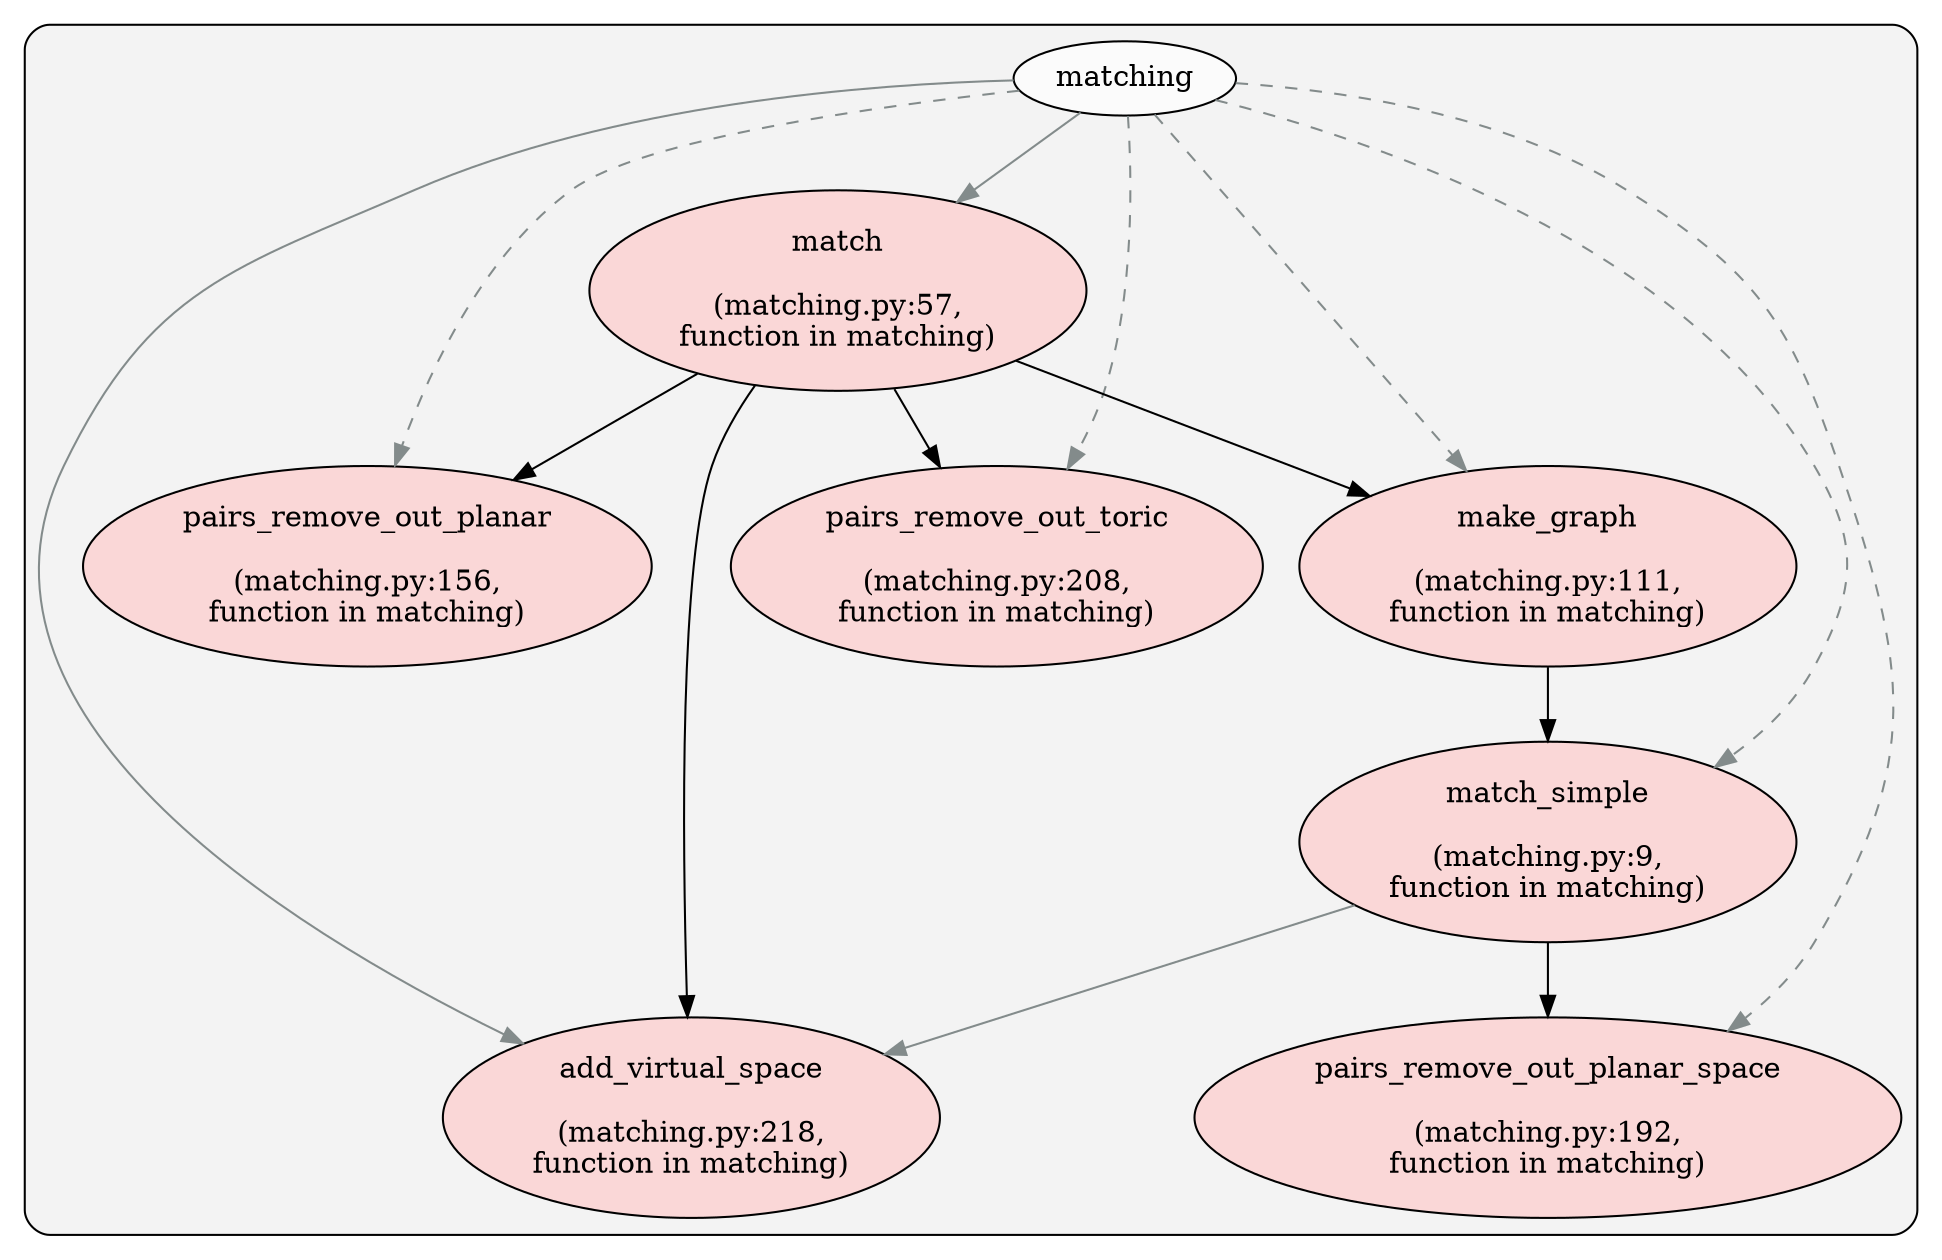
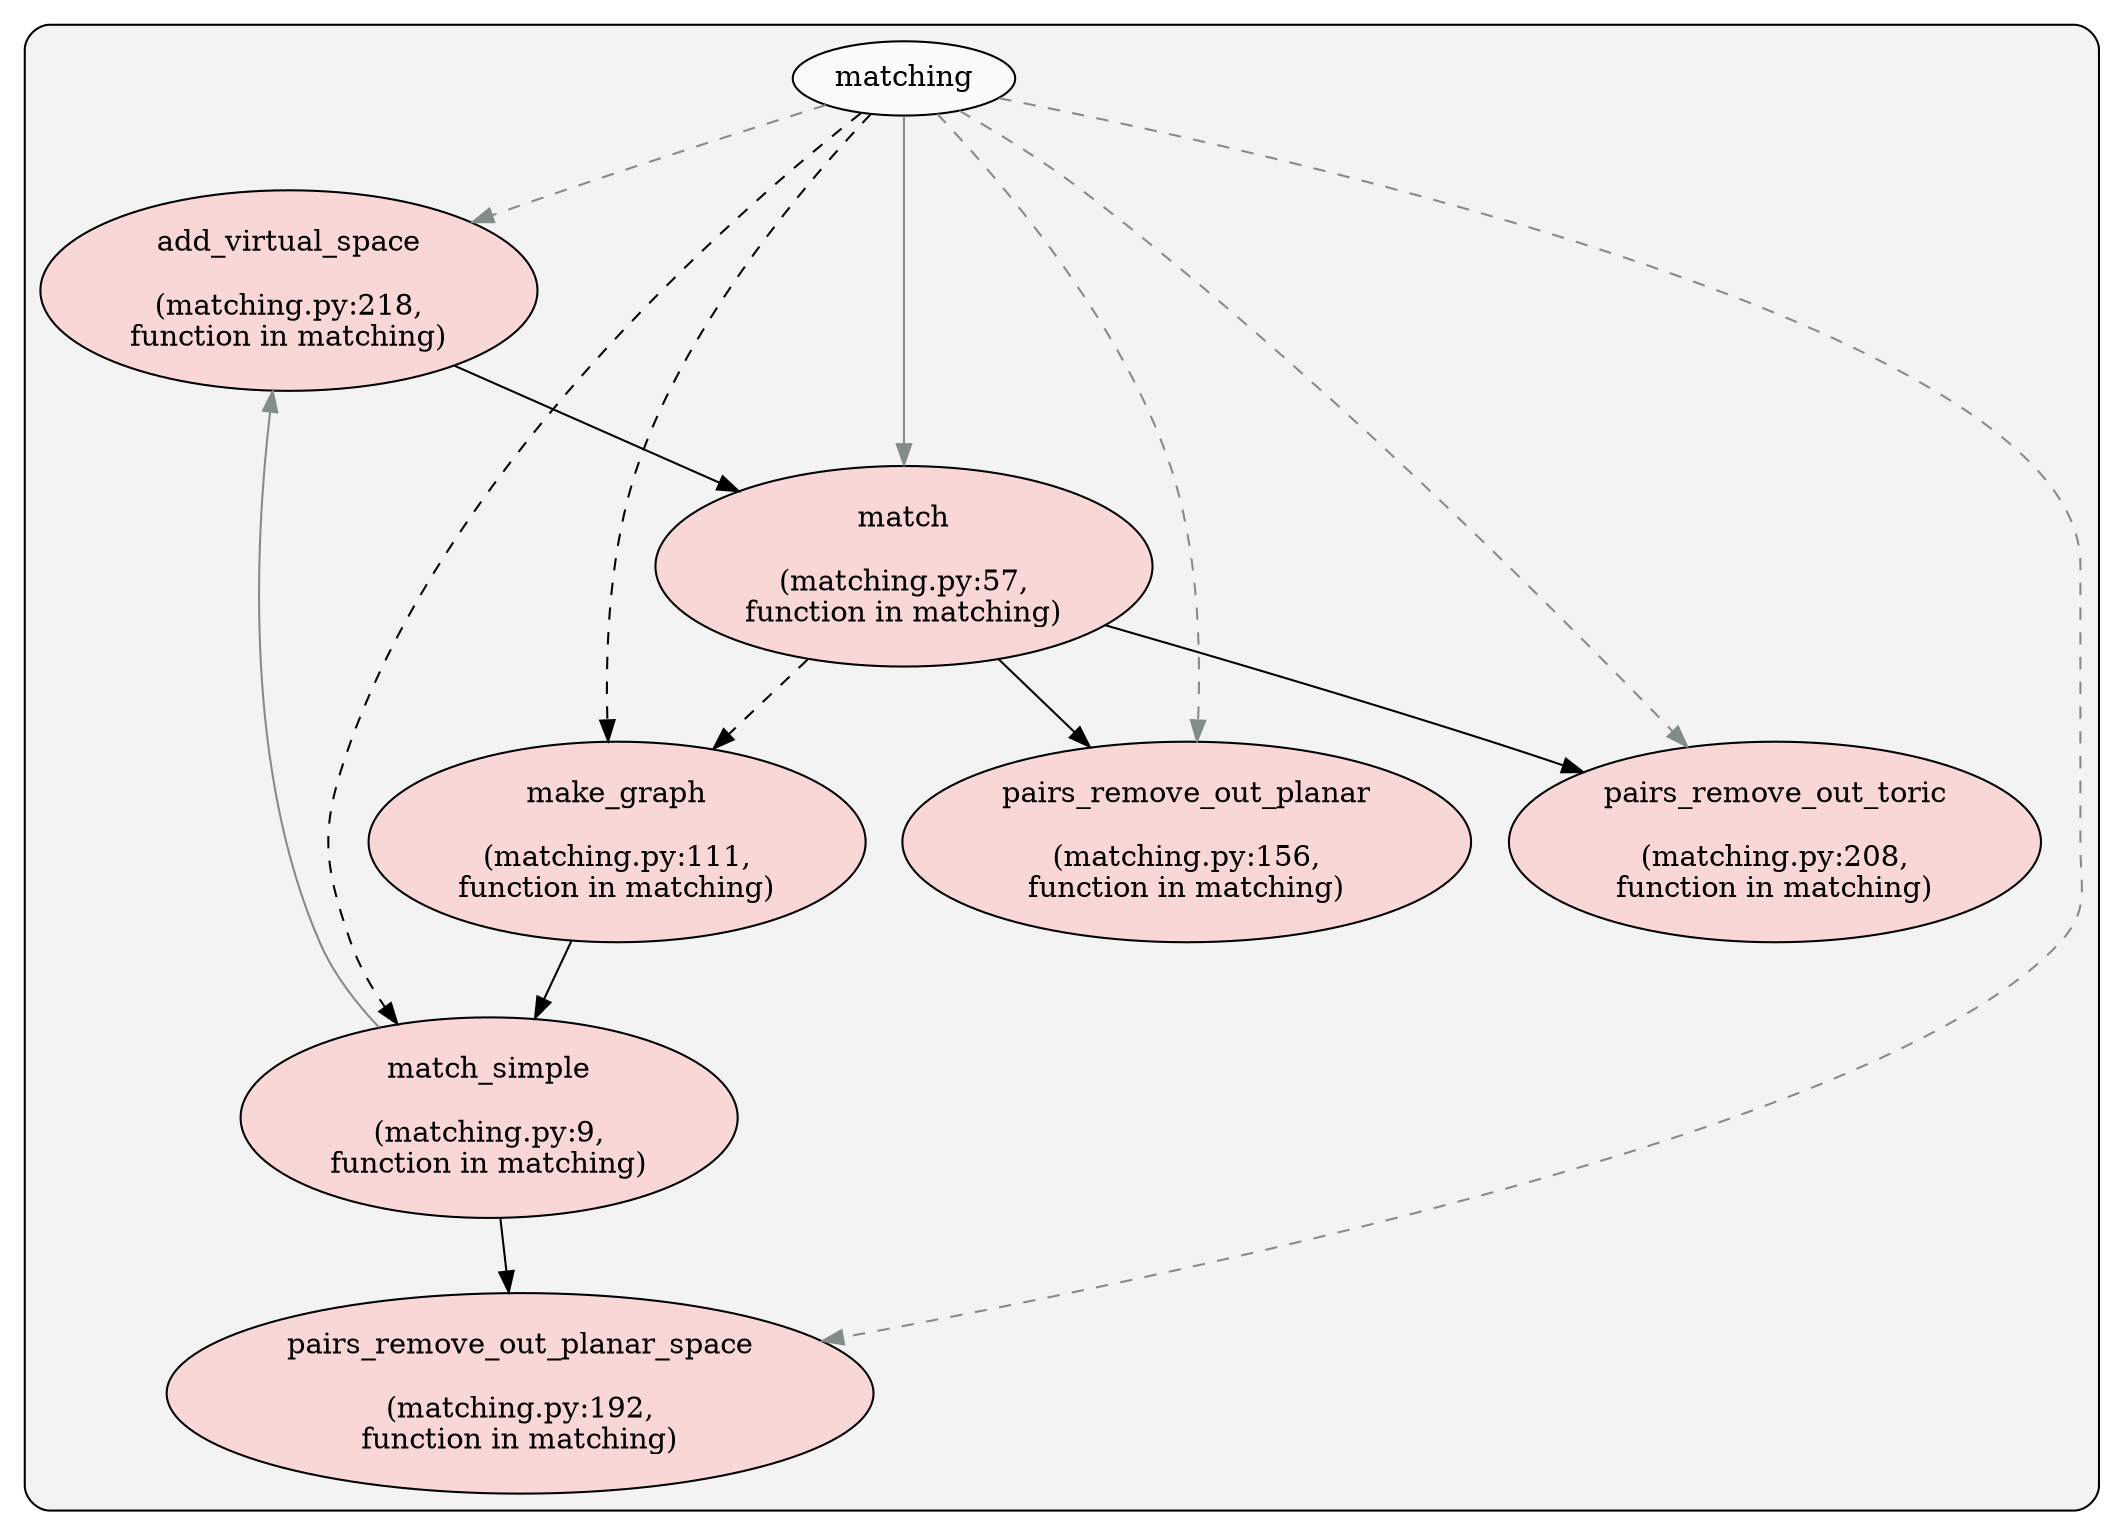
edge "matching" -> "make_graph (matching.py:111, function in matching)": color #838b8b -> #000000
edge "matching" -> "match_simple (matching.py:9, function in matching)": color #838b8b -> #000000
edge "matching" -> "add_virtual_space (matching.py:218, function in matching)": style solid -> dashed
edge "match (matching.py:57, function in matching)" -> "make_graph (matching.py:111, function in matching)": style solid -> dashed
edge "match (matching.py:57, function in matching)" -> "add_virtual_space (matching.py:218, function in matching)": reversed
